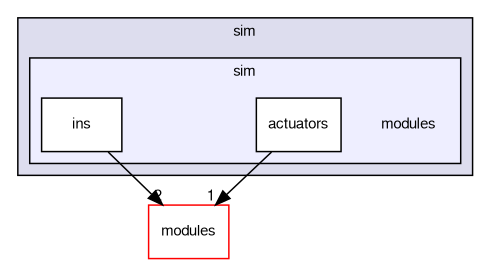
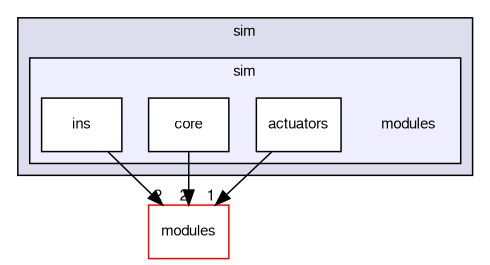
node "core": added
